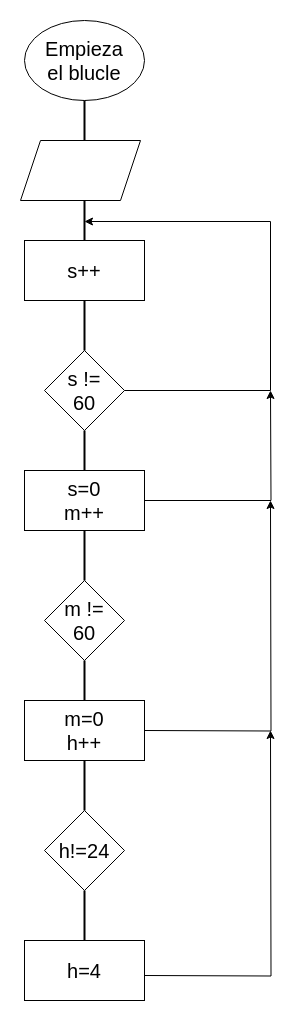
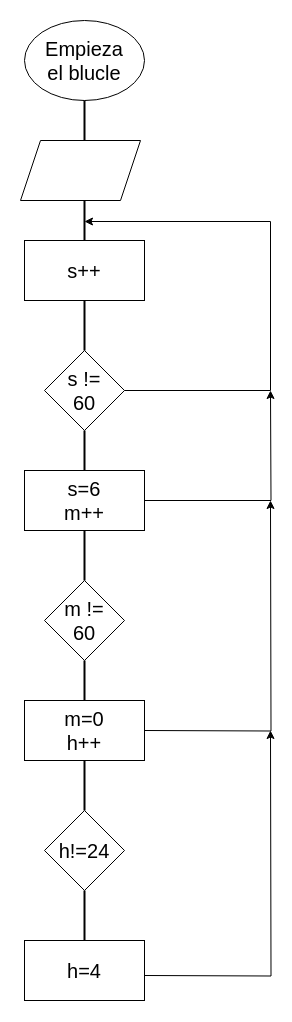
node "s=0 m++": label "s=0 m++" -> "s=6 m++"
